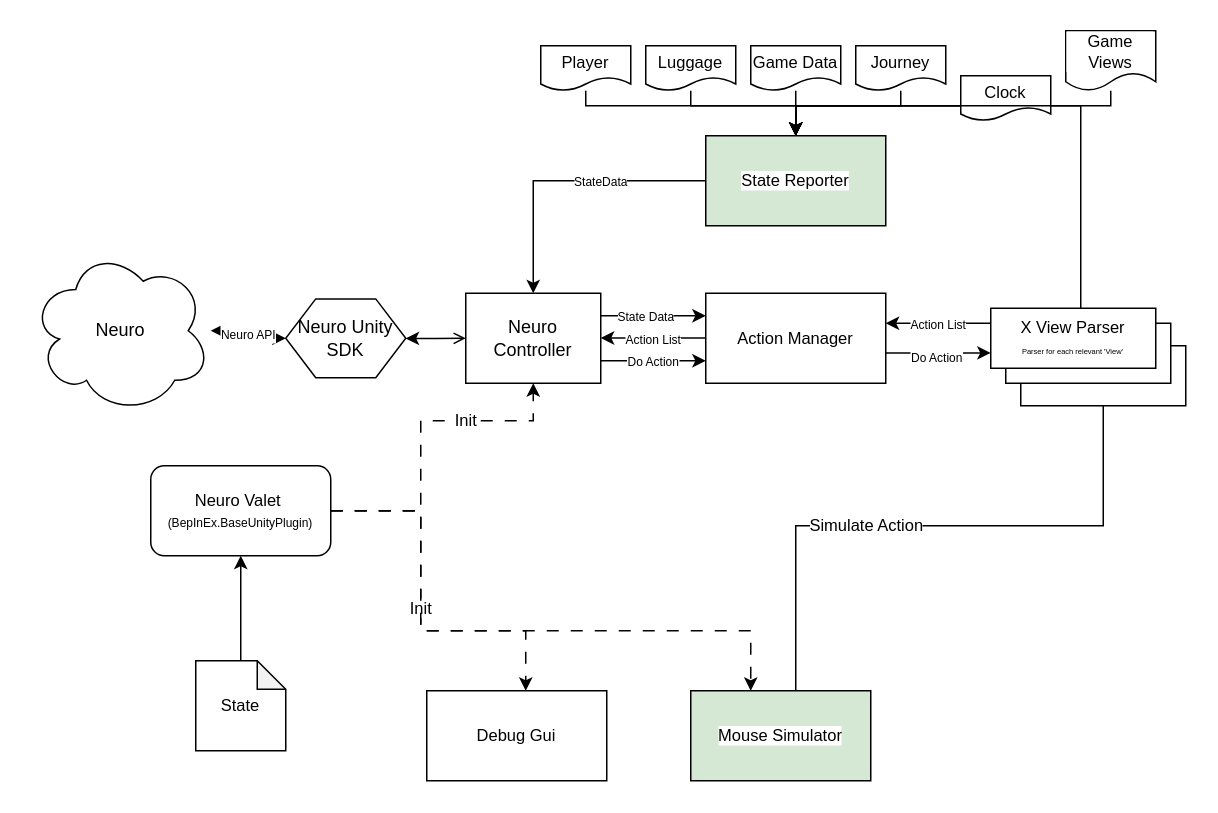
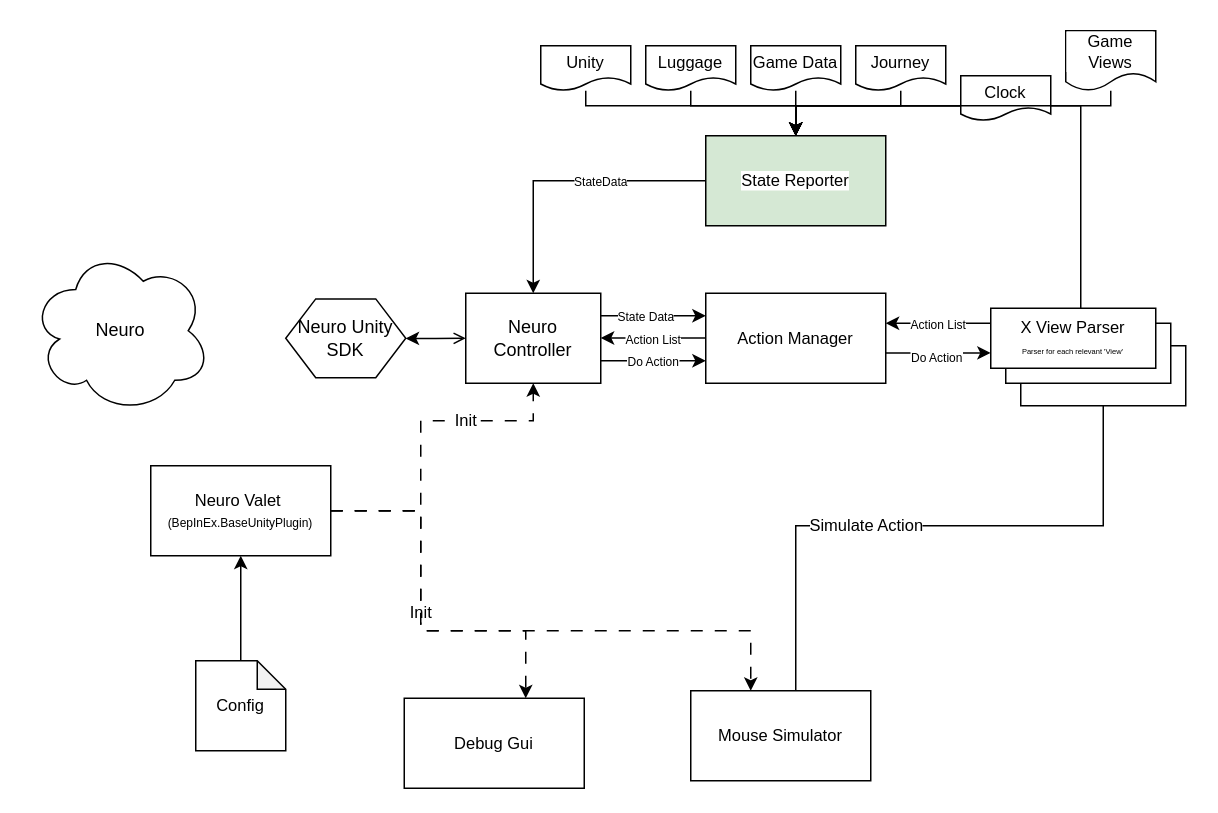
node "Player": label "Player" -> "Unity"
edge "Neuro" -- "Neuro Unity SDK": removed, label "Neuro API"
node "Neuro Valet (BepInEx.BaseUnityPlugin)": shape rounded rectangle -> rectangle
node "State": label "State" -> "Config"
node "Debug Gui": moved (517, 736) -> (494, 743)
node "Mouse Simulator": fillcolor #d5e8d4 -> #ffffff
